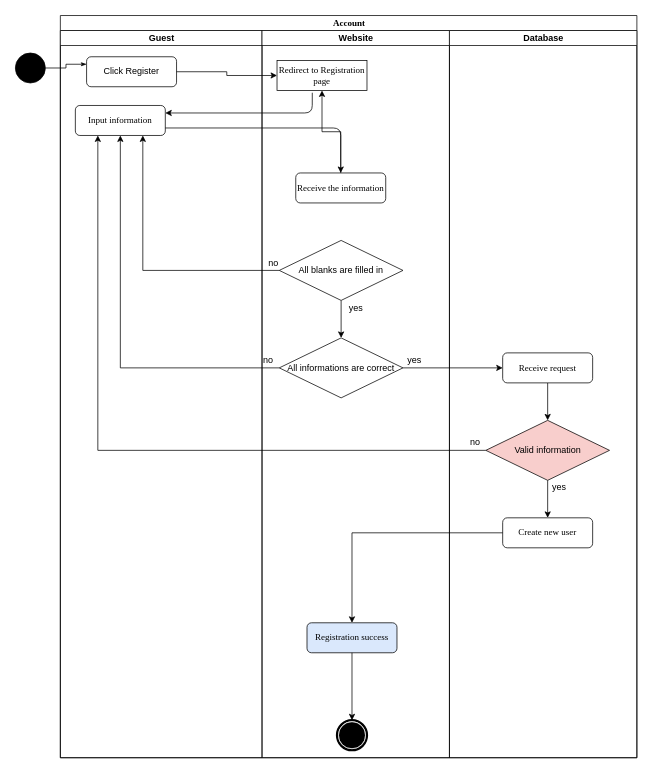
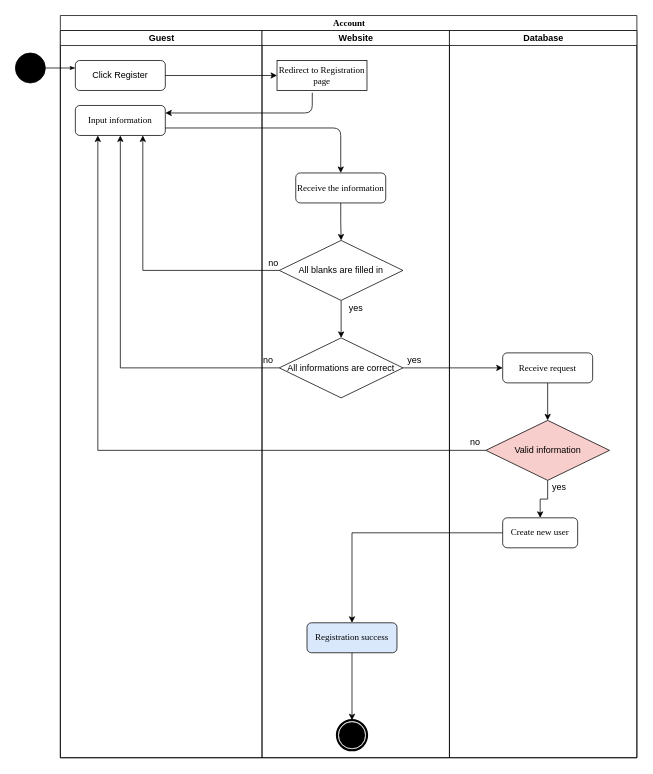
node "Click Register": moved (132, 72) -> (120, 75)
edge "Receive the information" -> "Redirect to Registration page": now "Receive the information" -> "All blanks are filled in"
node "Create new user": size 90x30 -> 75x30
